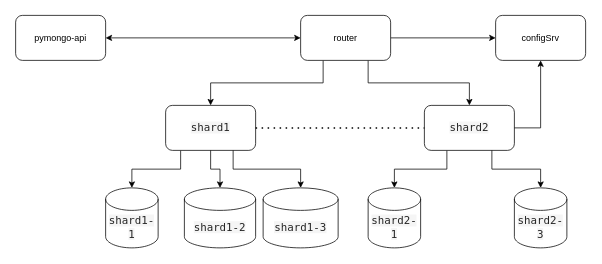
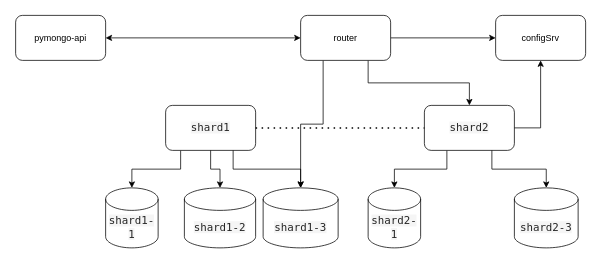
edge "router" -> "shard1": now "router" -> "shard1-3"
node "shard2-3": size 53x60 -> 64x60
